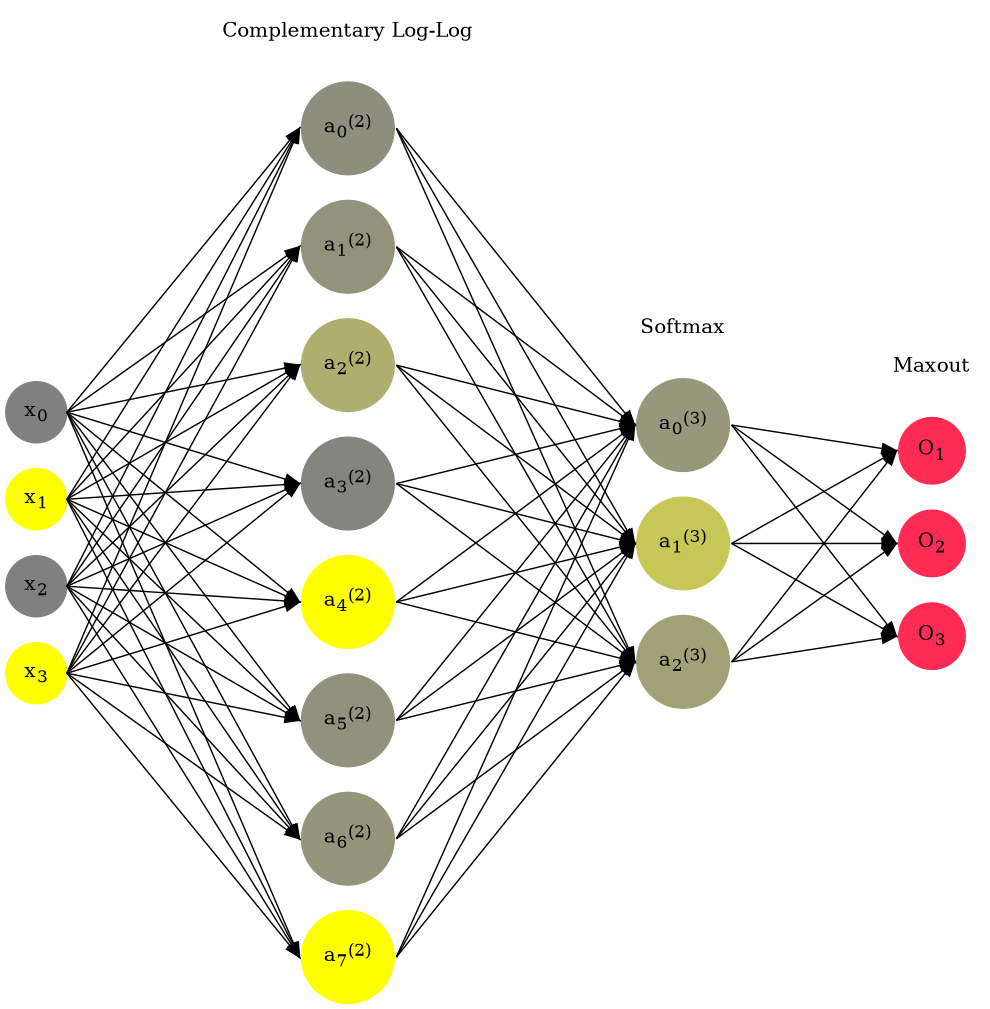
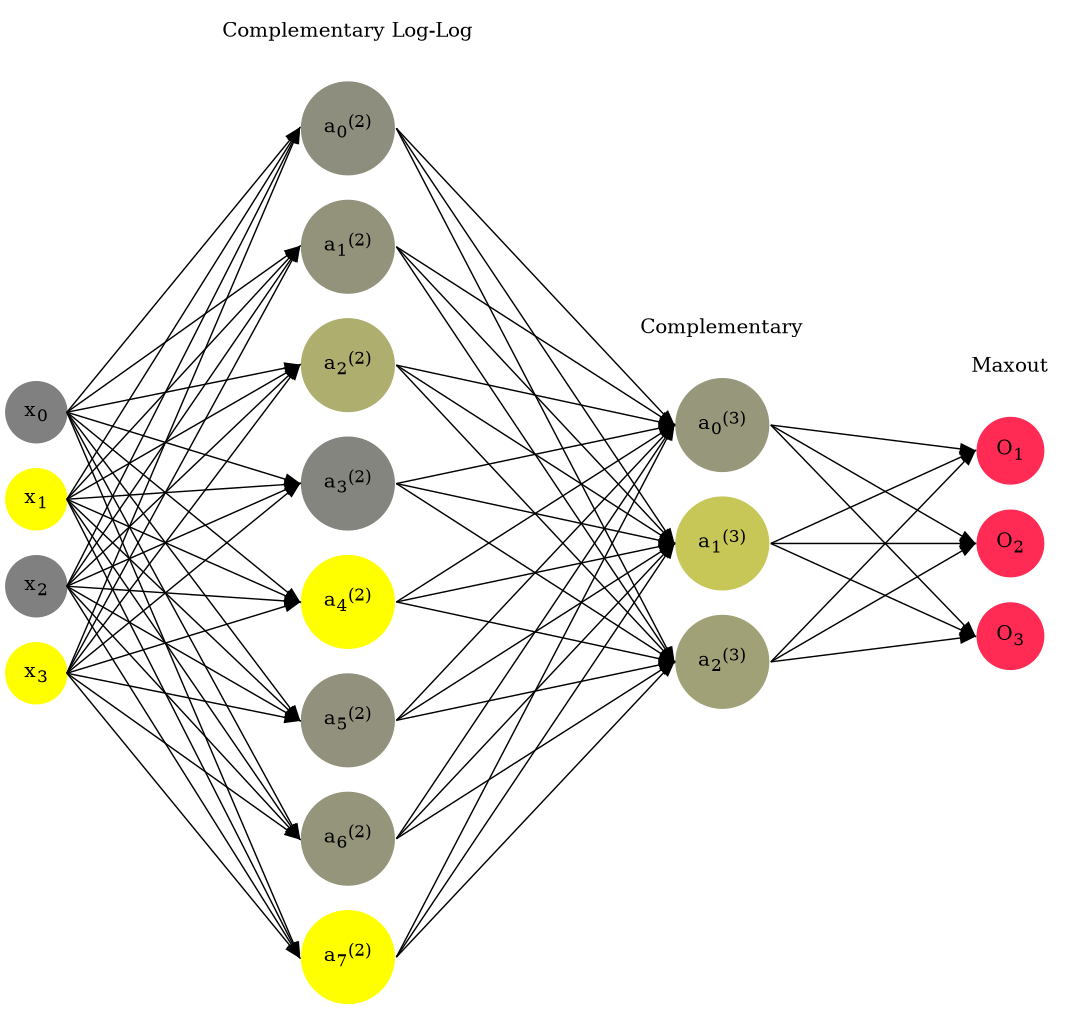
node "Softmax": label "Softmax" -> "Complementary"
